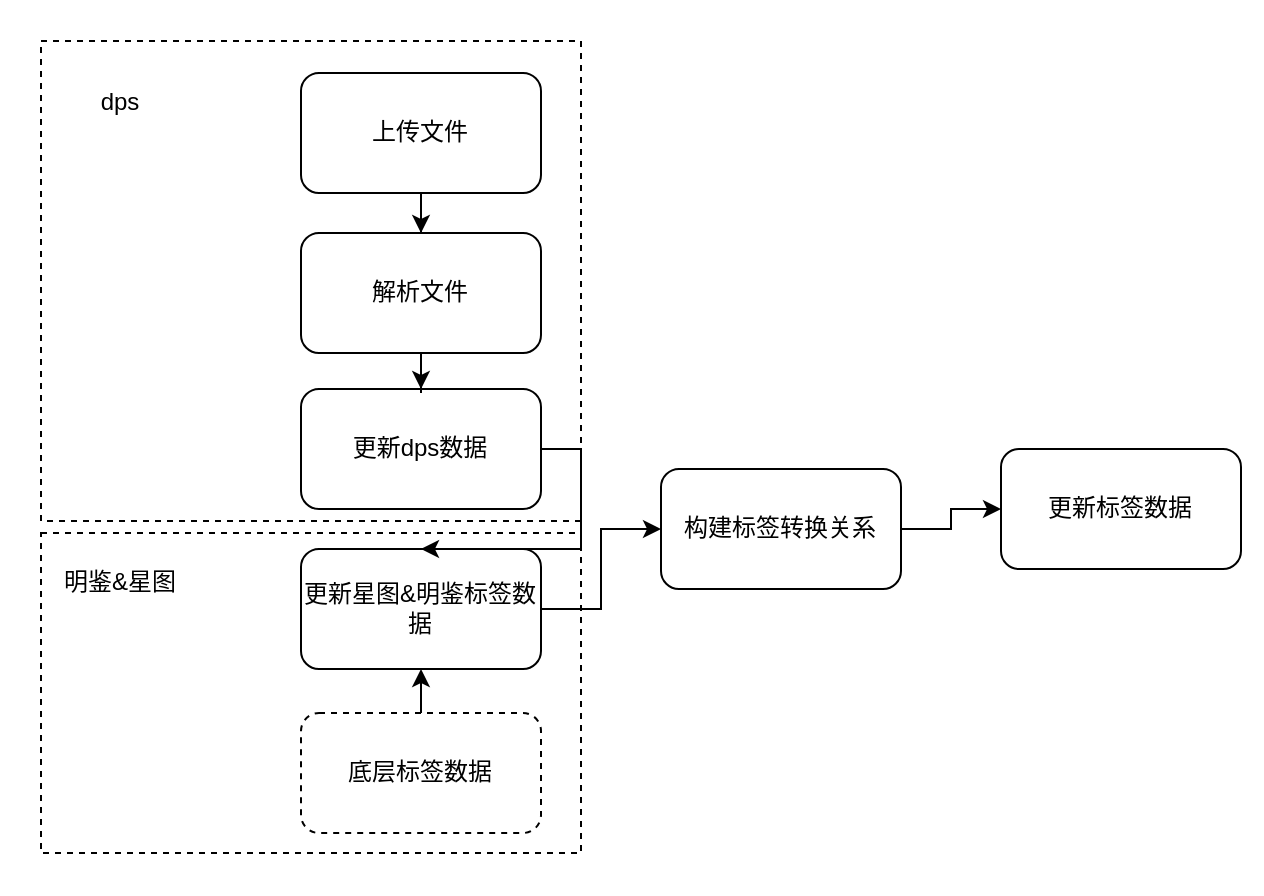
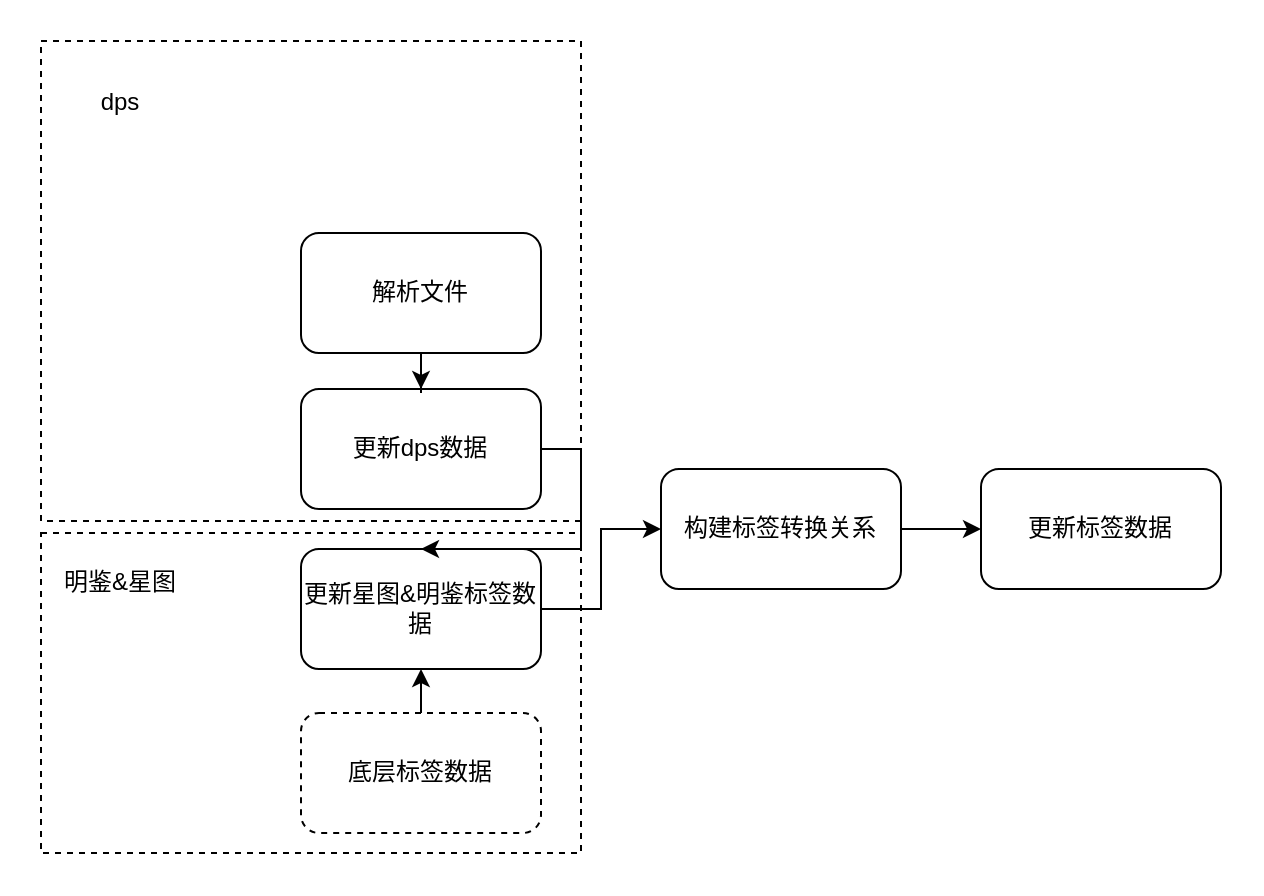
node "上传文件": removed
edge "上传文件" -> "解析文件": removed
node "更新标签数据": moved (1121, 509) -> (1101, 529)
